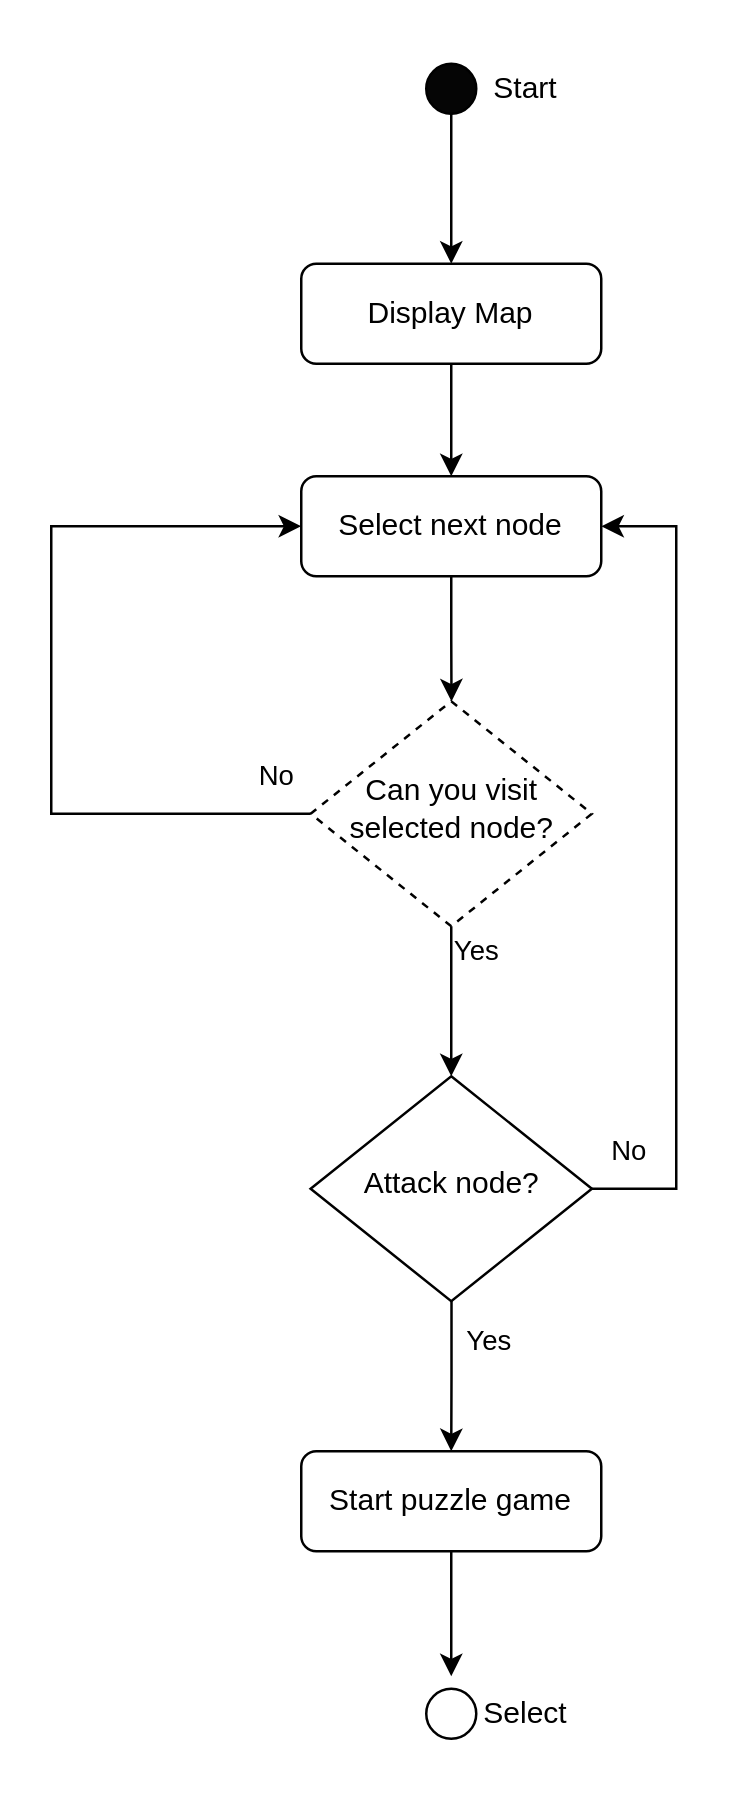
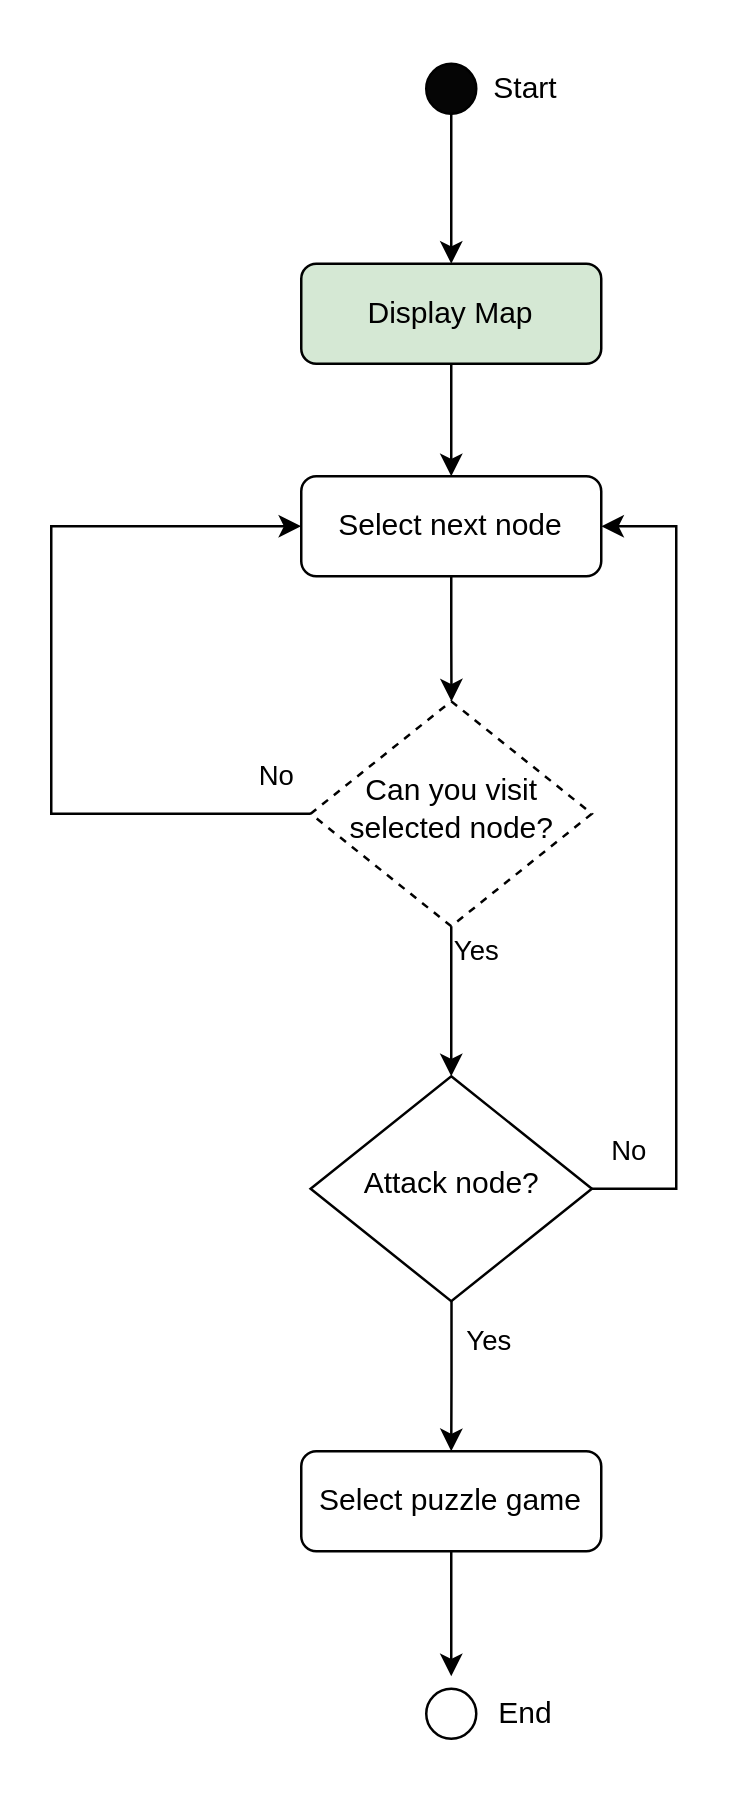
node "Display Map": fillcolor #ffffff -> #d5e8d4
node "Start puzzle game": label "Start puzzle game" -> "Select puzzle game"
node "Select": label "Select" -> "End"
